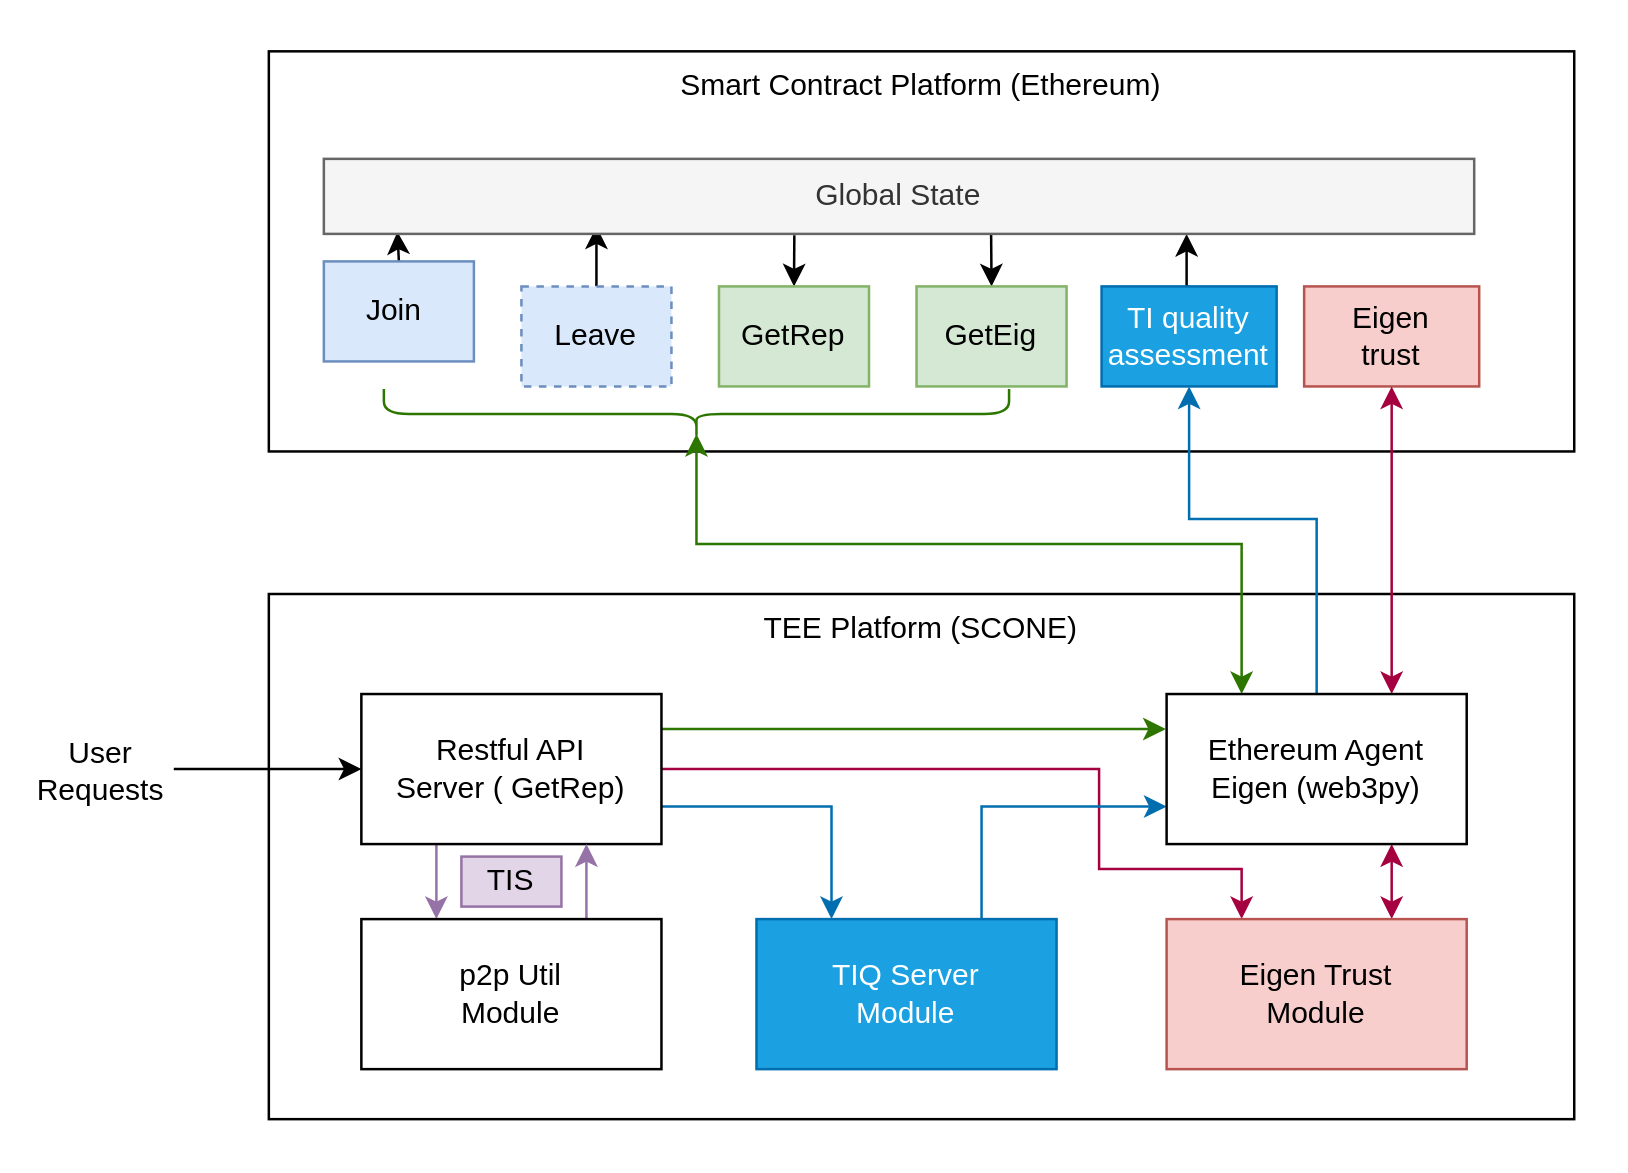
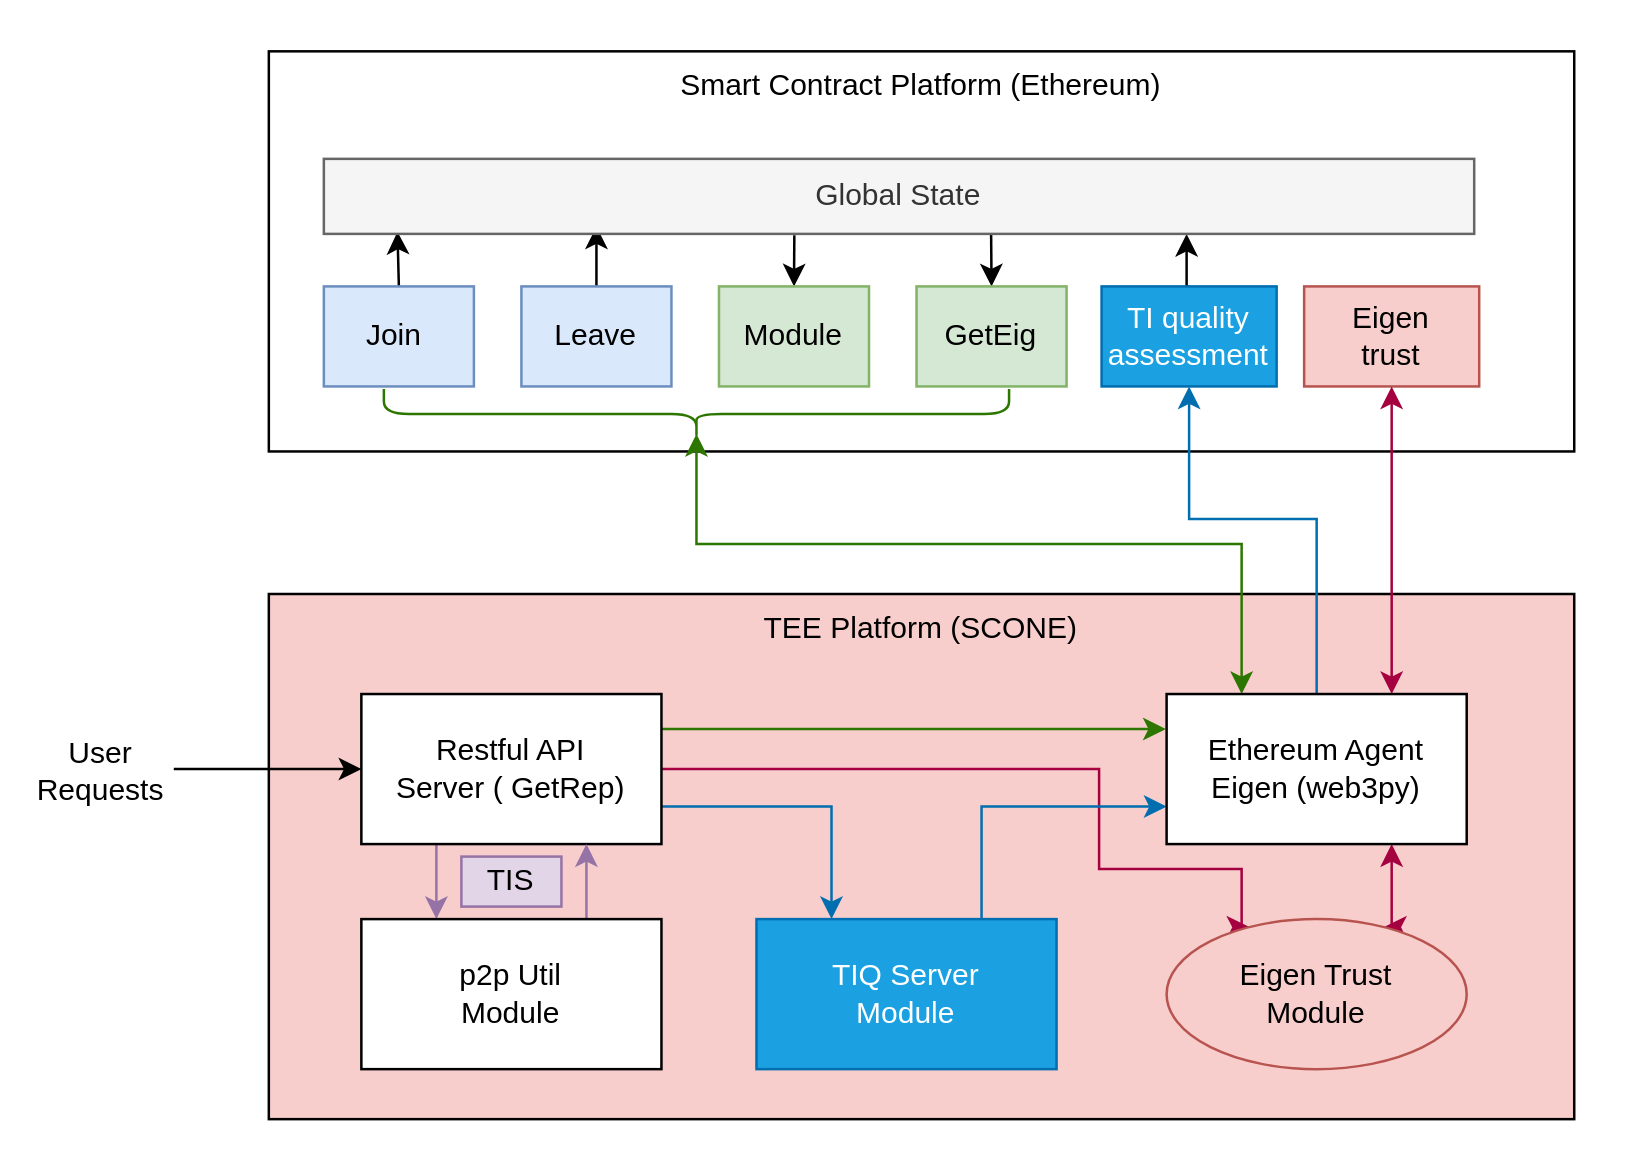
node "Join": moved (399, 311) -> (399, 336)
node "Leave": style dashed -> solid
node "GetRep": label "GetRep" -> "Module"
node "TEE Platform (SCONE)": fillcolor #ffffff -> #f8cecc
node "Eigen Trust Module": shape rectangle -> ellipse
